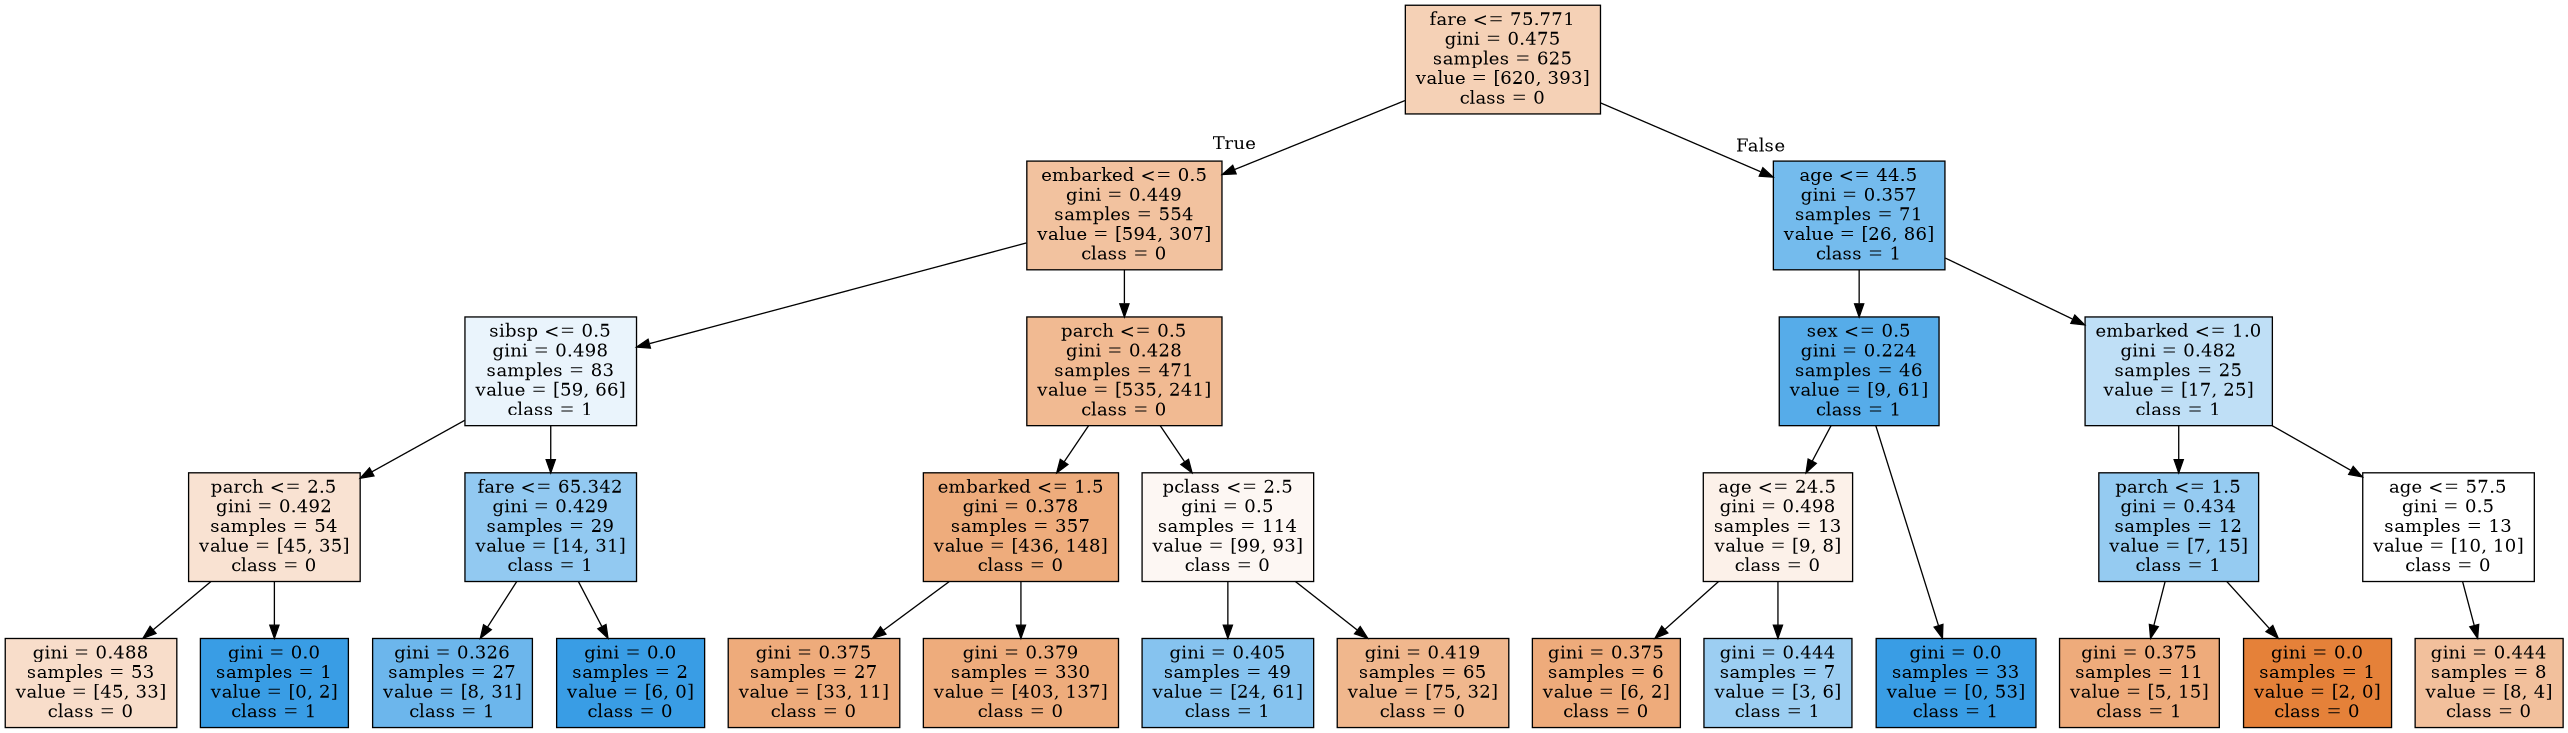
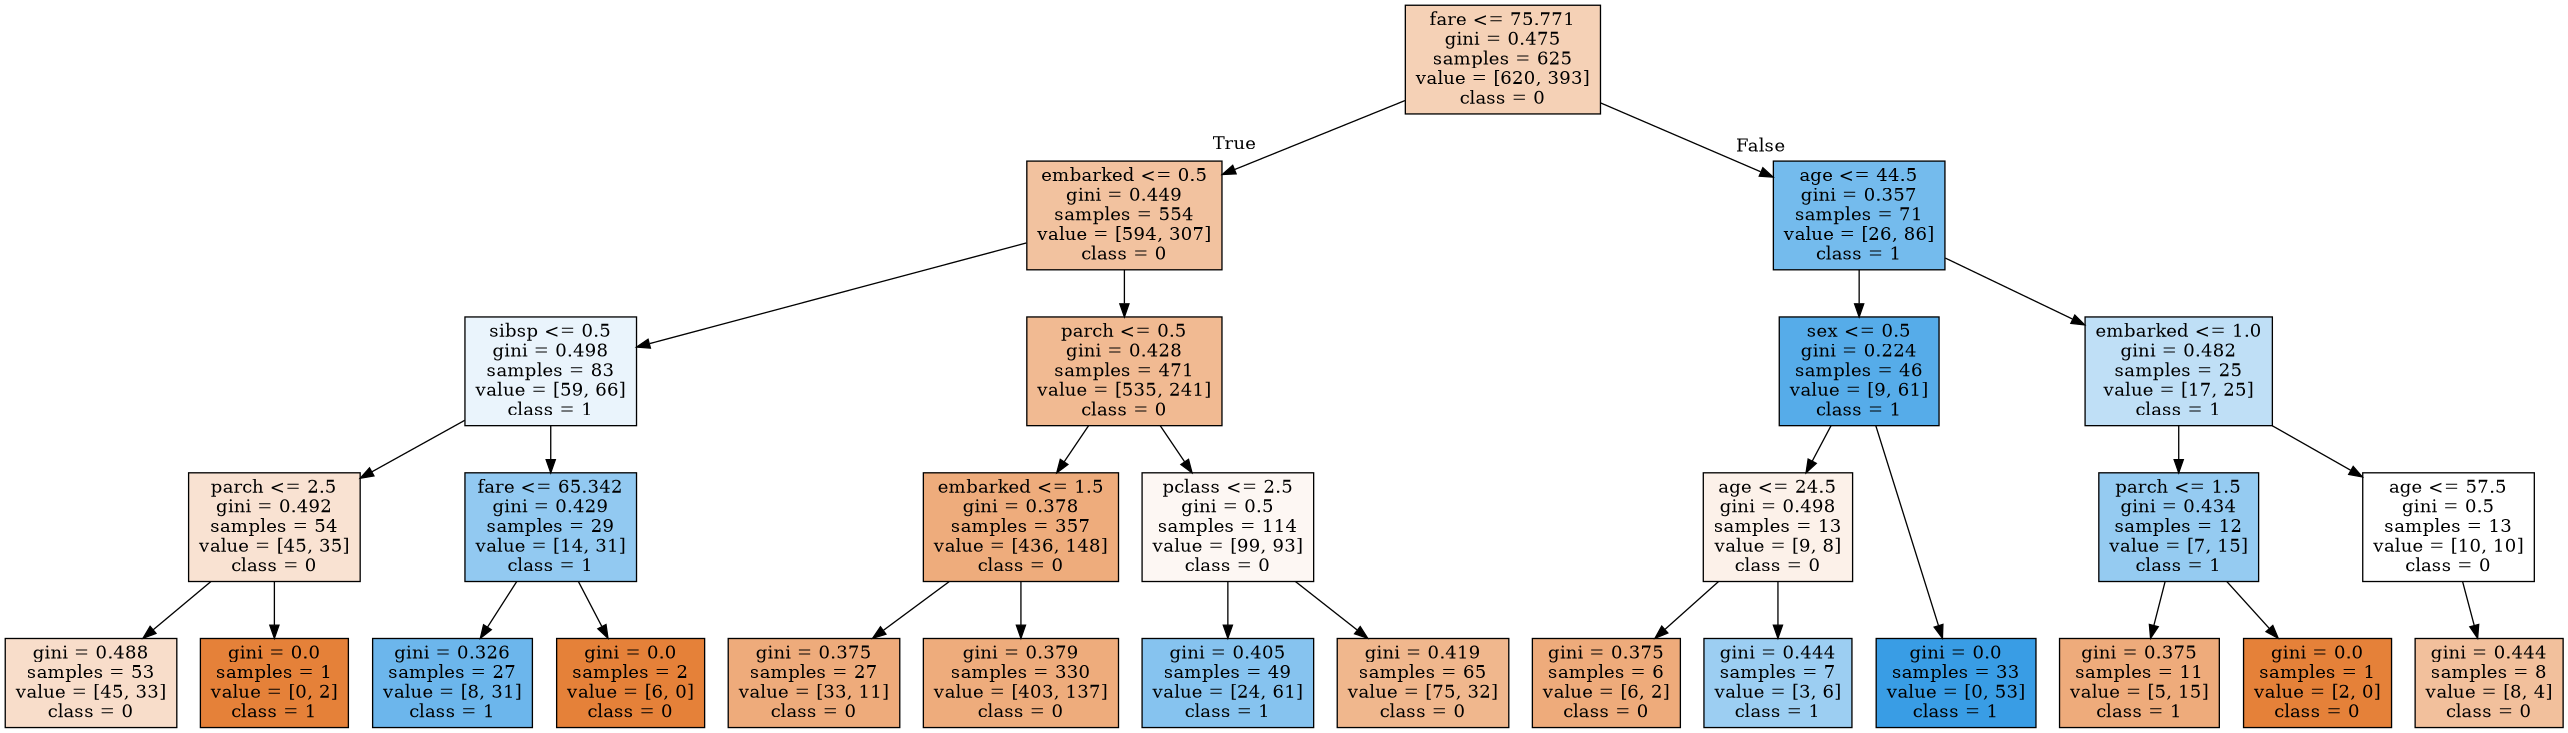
node "gini = 0.0 samples = 1 value = [0, 2] class = 1": fillcolor #399de5ff -> #e58139ff
node "gini = 0.0 samples = 2 value = [6, 0] class = 0": fillcolor #399de5ff -> #e58139ff
